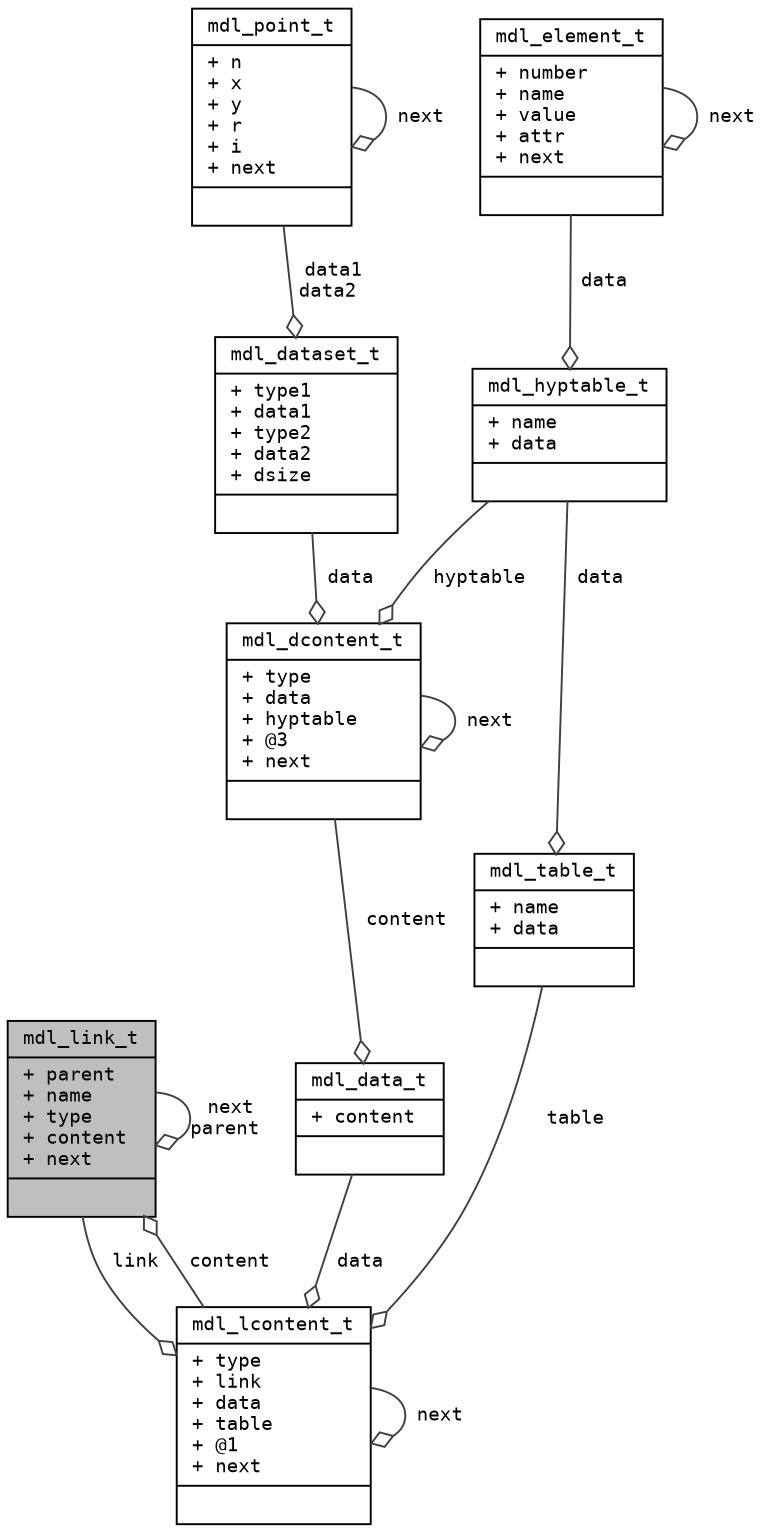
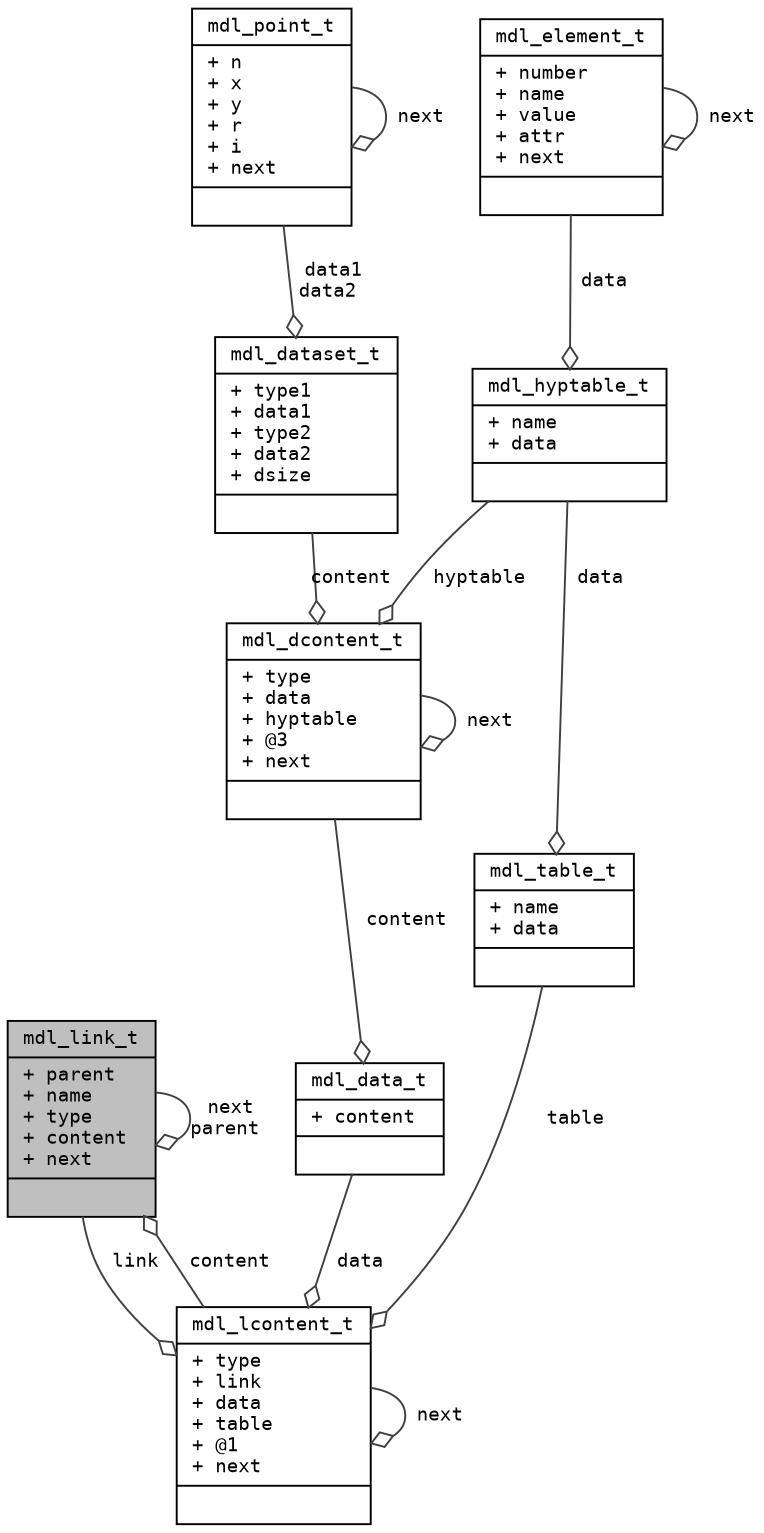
edge "mdl_dataset_t" -> "mdl_dcontent_t": label " data" -> " content"
